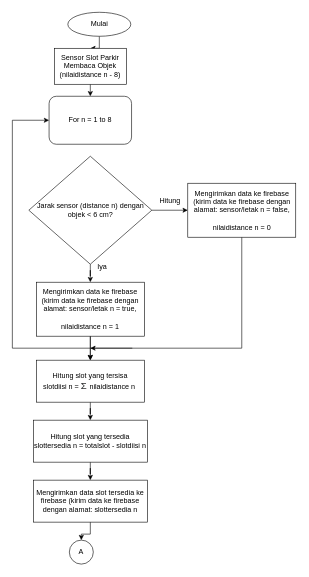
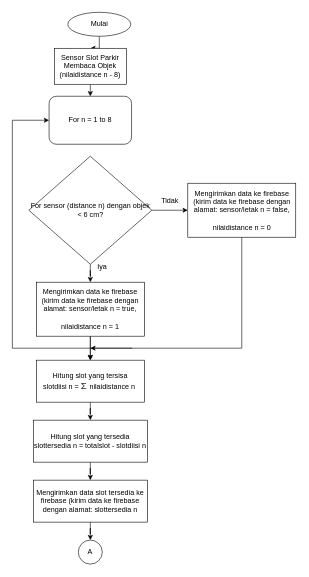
node "Hitung": label "Hitung" -> "Tidak"
node "Jarak sensor (distance n) dengan objek < 6 cm?": label "Jarak sensor (distance n) dengan objek < 6 cm?" -> "For sensor (distance n) dengan objek < 6 cm?"
node "A": moved (81, 552) -> (90, 552)
